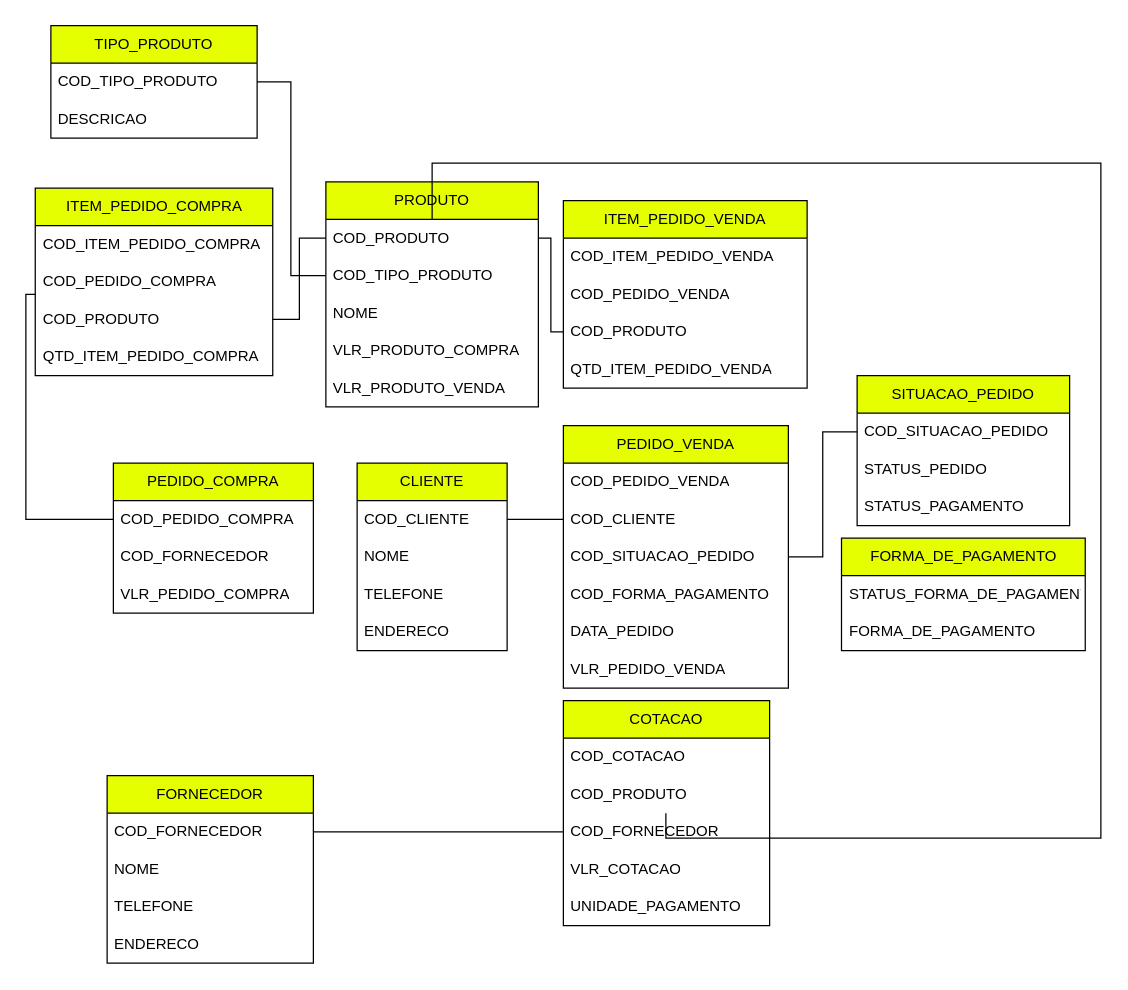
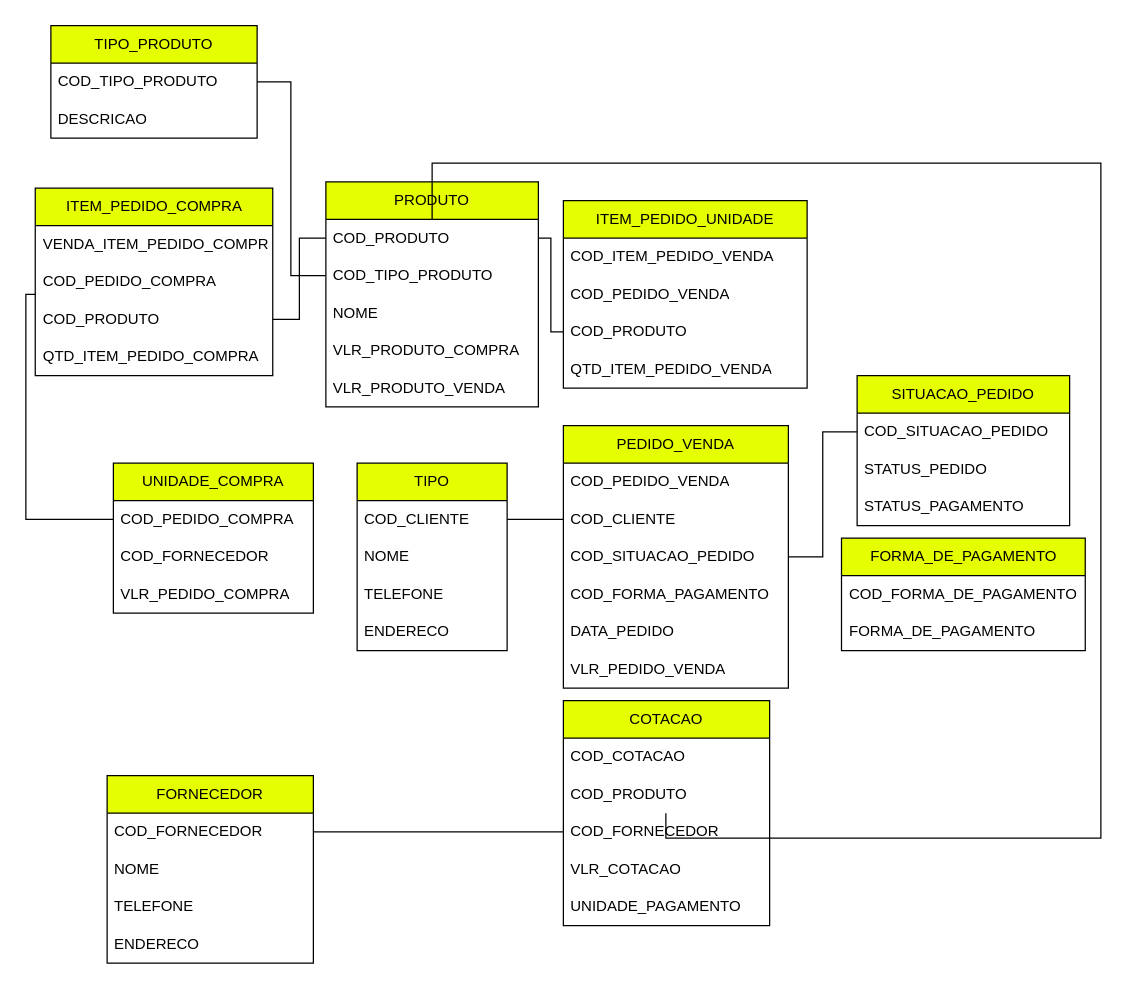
node "ITEM_PEDIDO_VENDA": label "ITEM_PEDIDO_VENDA" -> "ITEM_PEDIDO_UNIDADE"
node "COD_ITEM_PEDIDO_COMPRA": label "COD_ITEM_PEDIDO_COMPRA" -> "VENDA_ITEM_PEDIDO_COMPRA"
node "PEDIDO_COMPRA": label "PEDIDO_COMPRA" -> "UNIDADE_COMPRA"
node "CLIENTE": label "CLIENTE" -> "TIPO"
node "STATUS_FORMA_DE_PAGAMENTO": label "STATUS_FORMA_DE_PAGAMENTO" -> "COD_FORMA_DE_PAGAMENTO"
